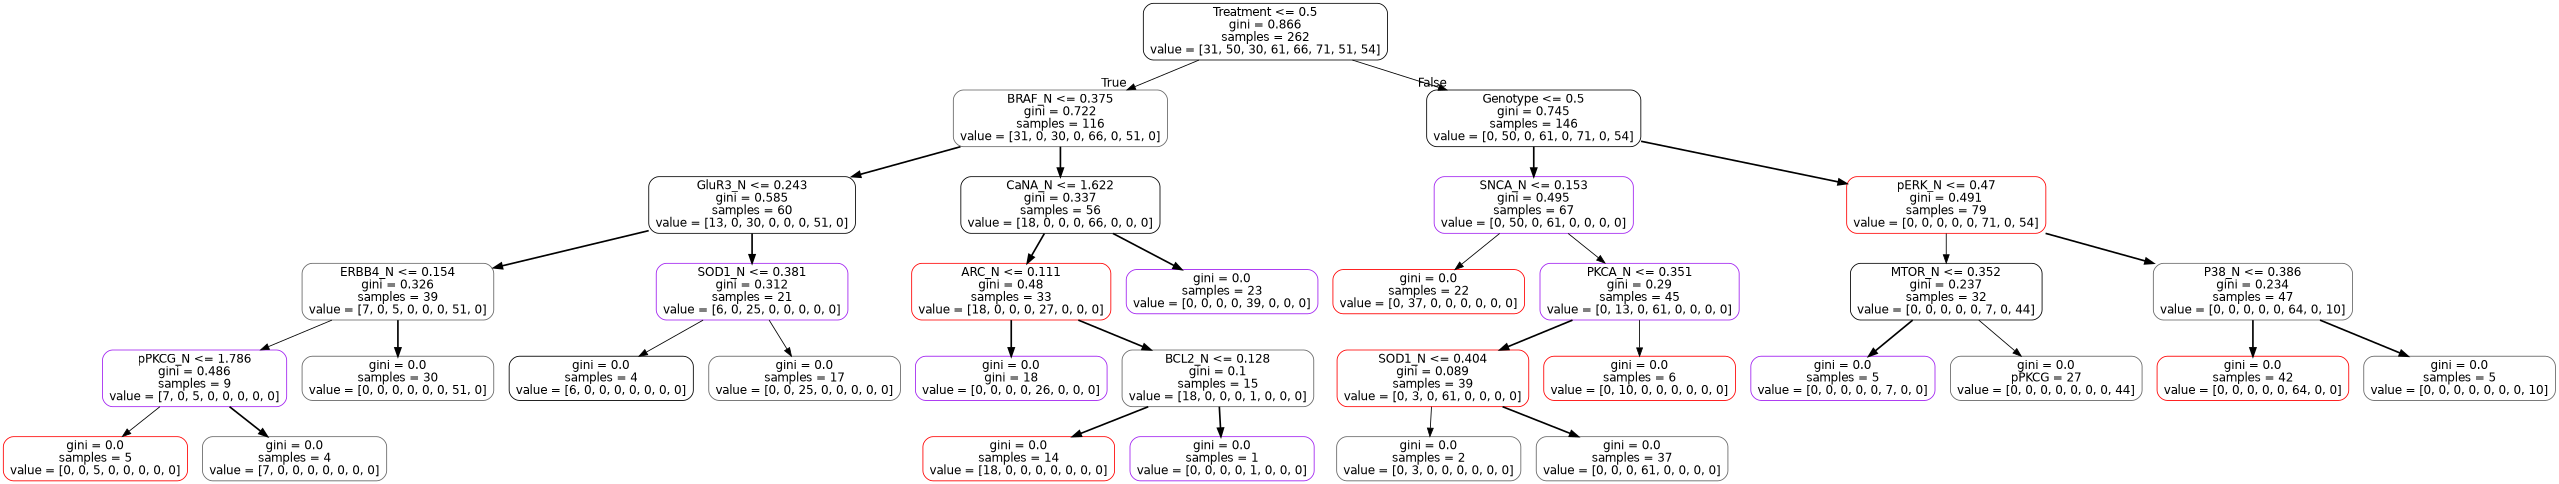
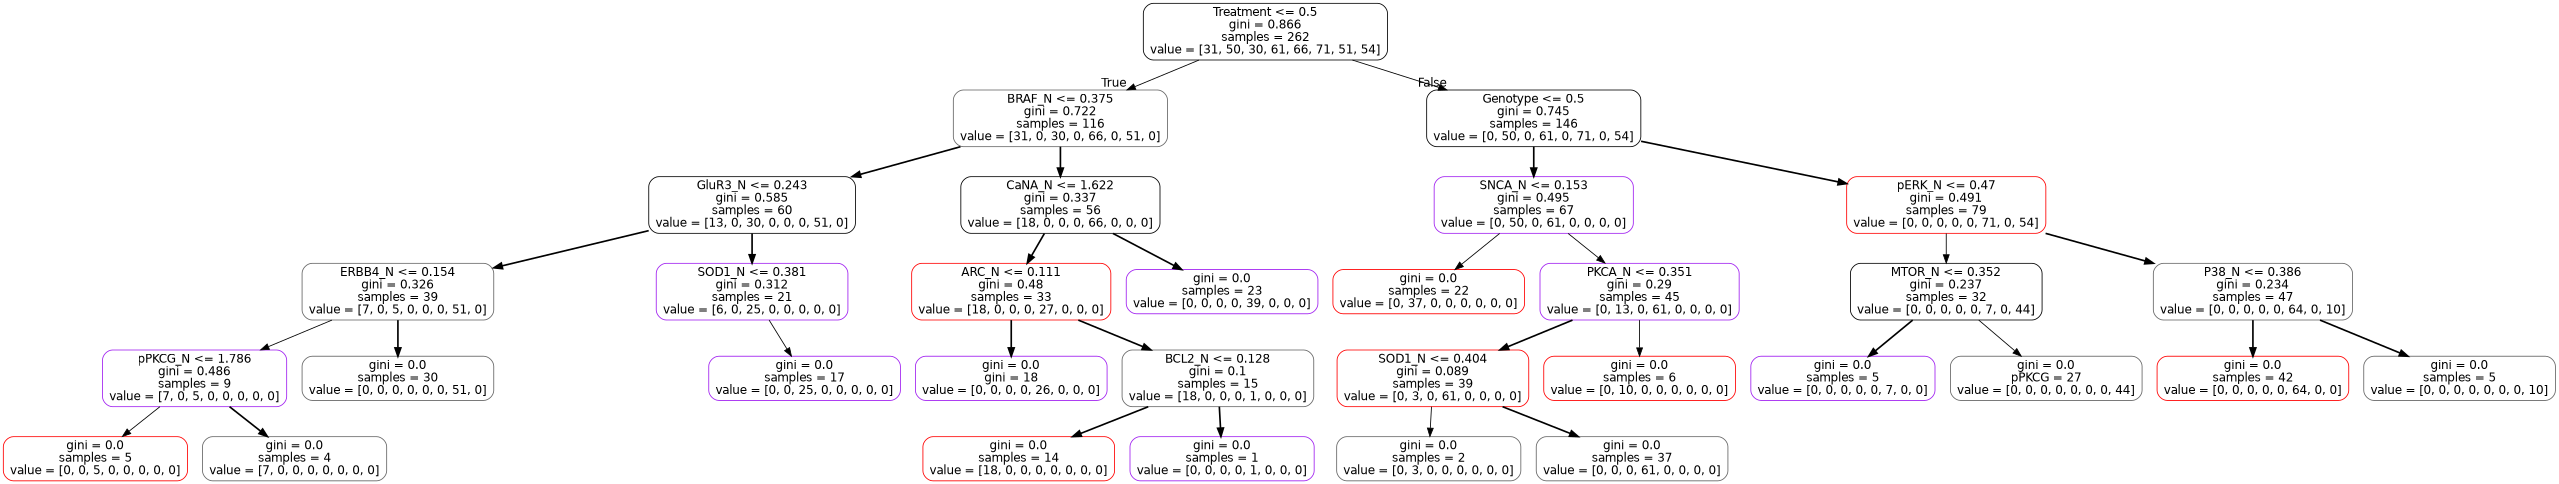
node "gini = 0.0 samples = 4 value = [6, 0, 0, 0, 0, 0, 0, 0]": removed
node "gini = 0.0 samples = 17 value = [0, 0, 25, 0, 0, 0, 0, 0]": color gray40 -> purple
